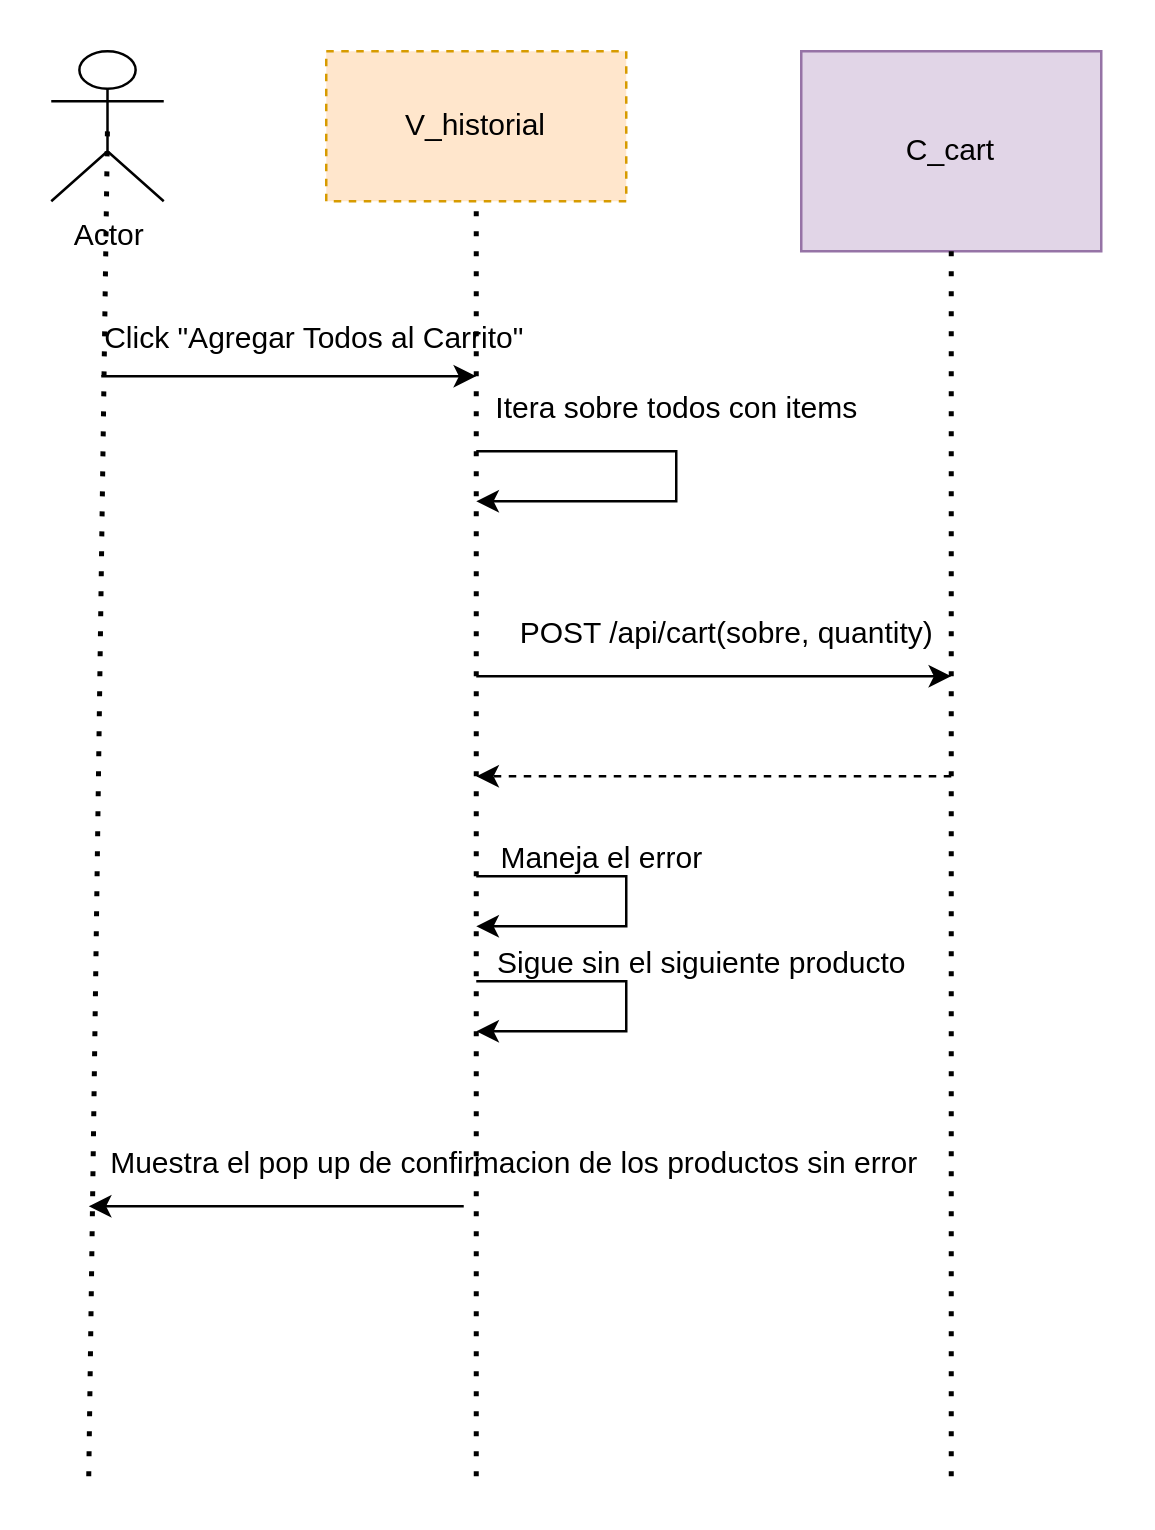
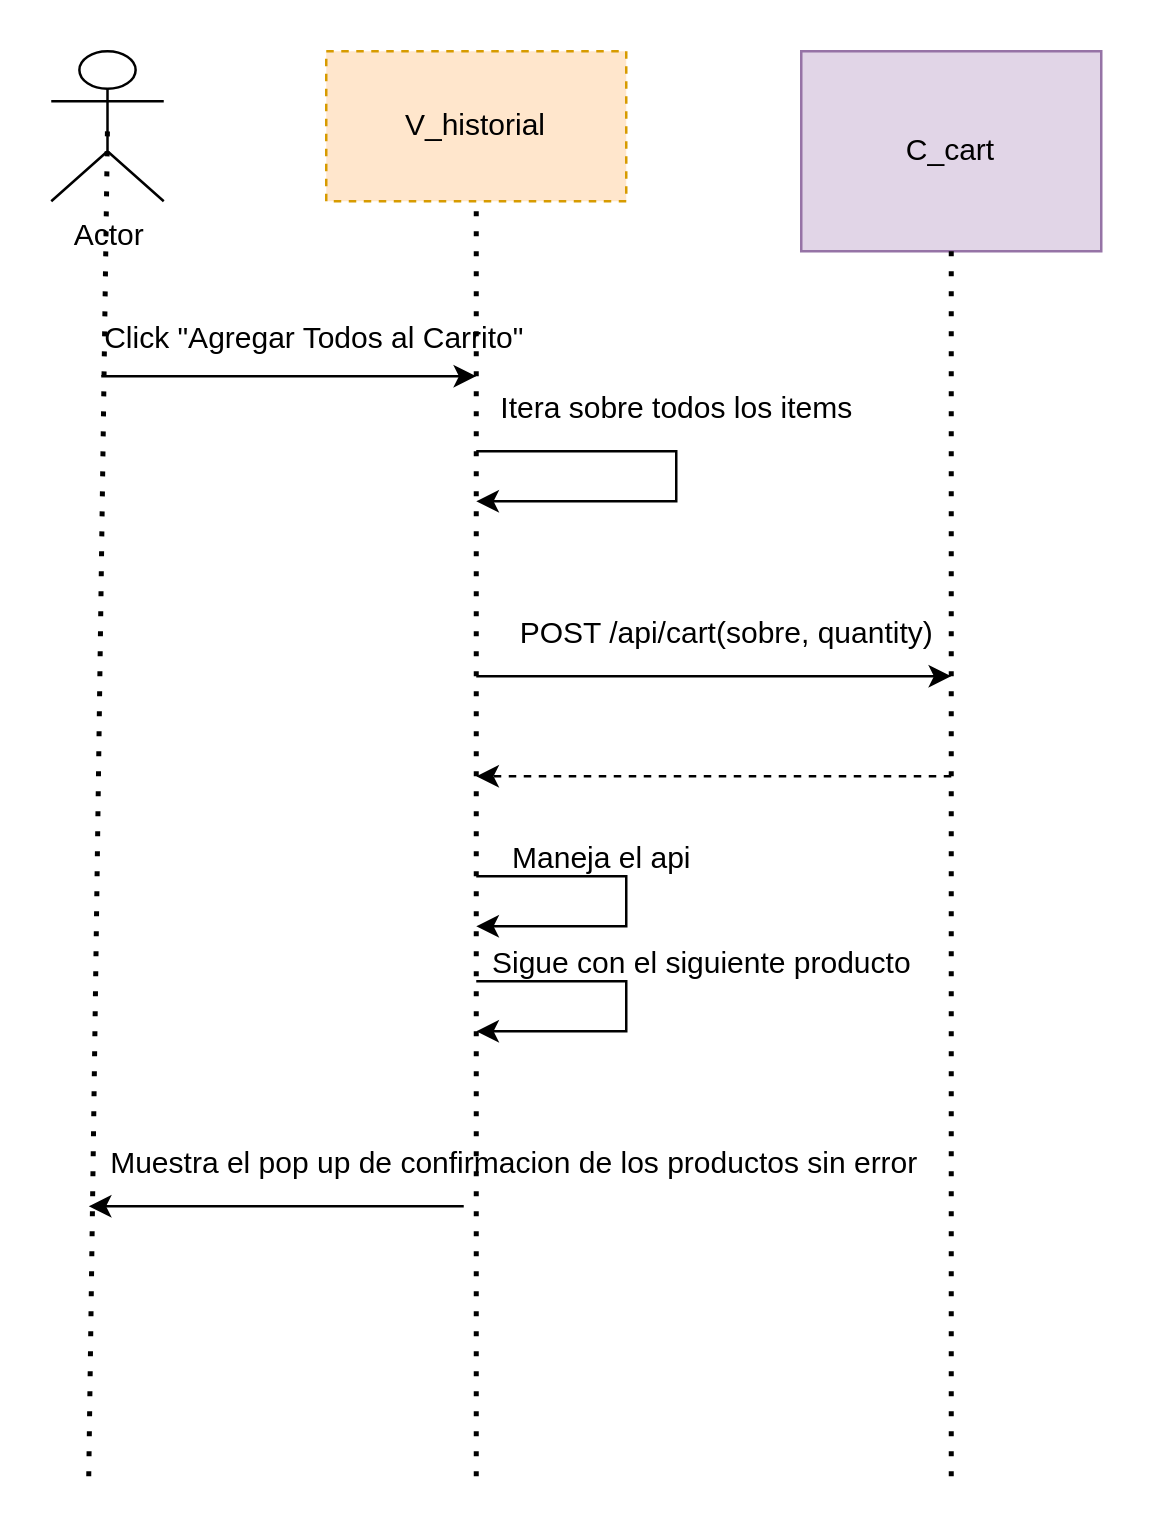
node "Itera sobre todos con items": label "Itera sobre todos con items" -> "Itera sobre todos los items"
node "Maneja el error": label "Maneja el error" -> "Maneja el api"
node "Sigue sin el siguiente producto": label "Sigue sin el siguiente producto" -> "Sigue con el siguiente producto"
